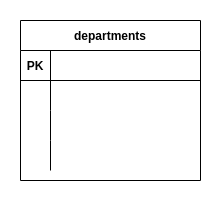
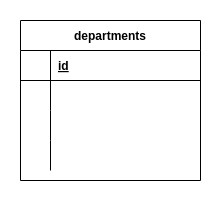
node "PK": removed
node "id": added
